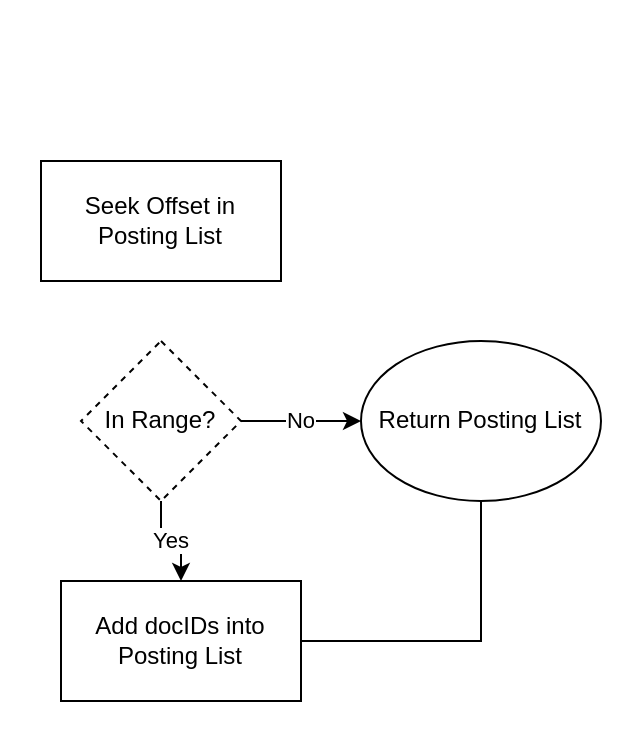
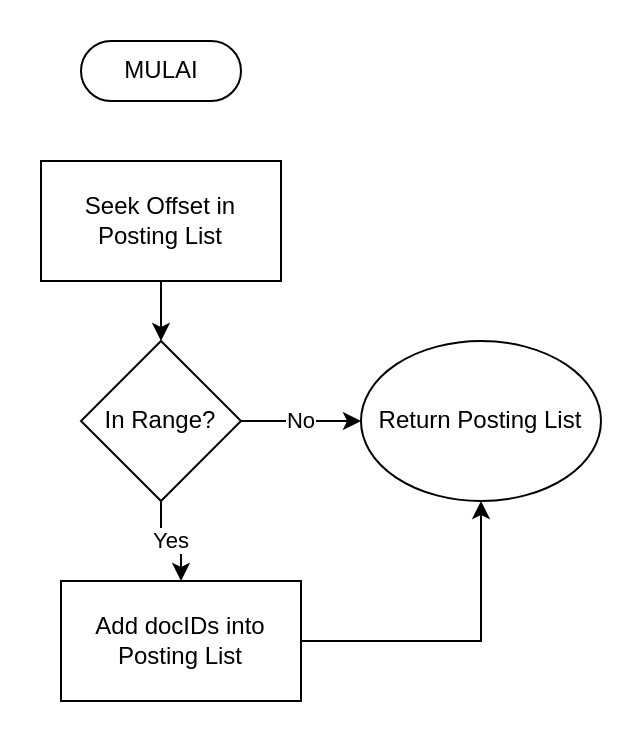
node "MULAI": added
edge "Seek Offset in Posting List" -> "In Range?": added
node "In Range?": style dashed -> solid
edge "Return Posting List" -- "Add docIDs into Posting List": arrowhead none -> classic
